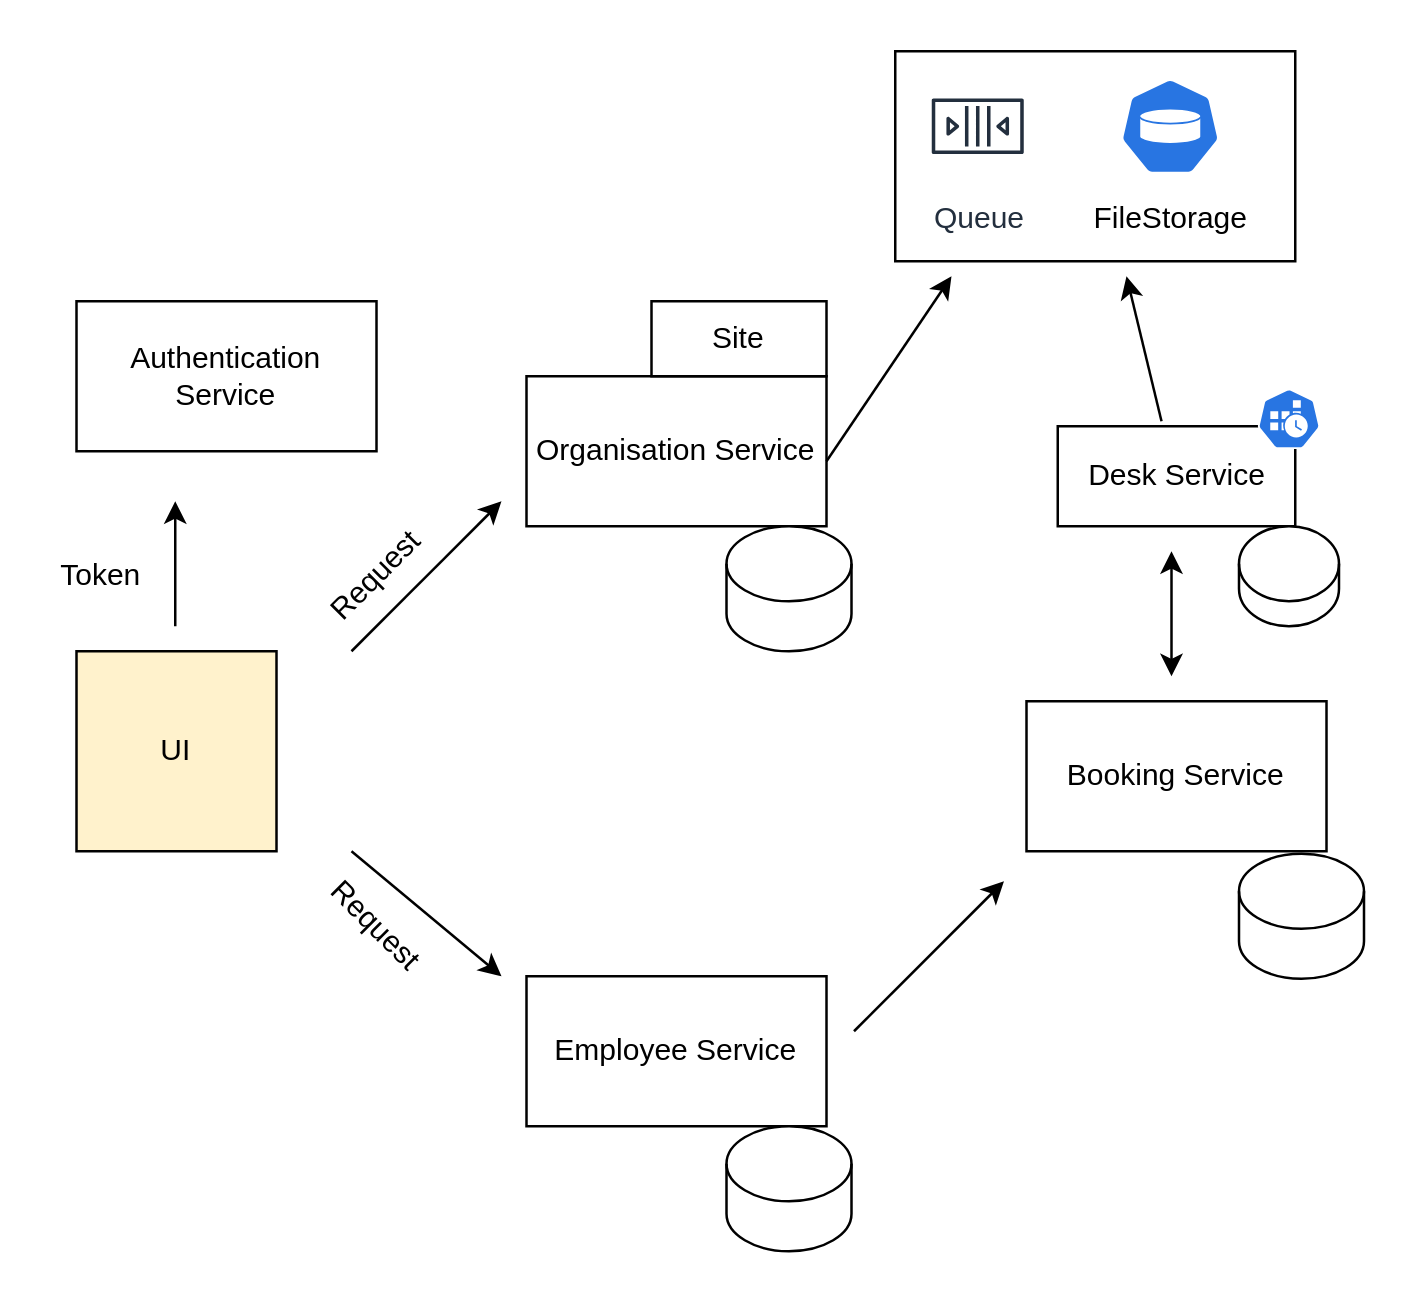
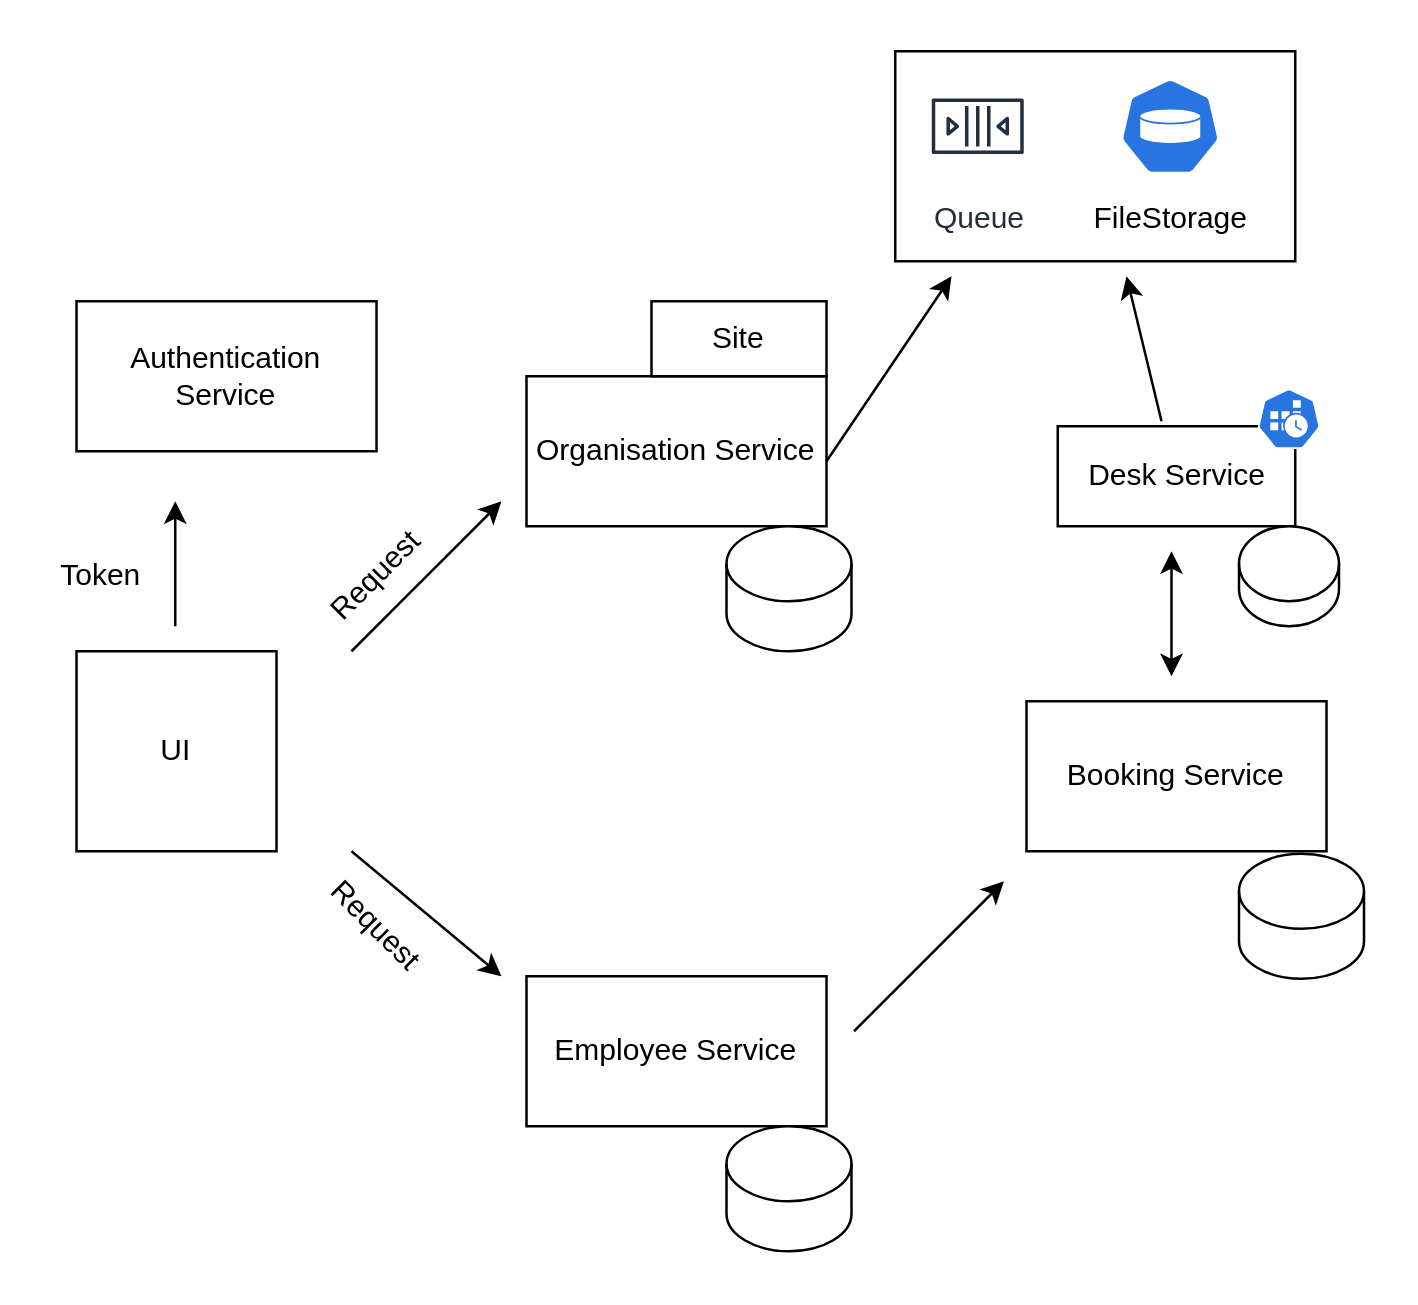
node "UI": fillcolor #fff2cc -> #ffffff
